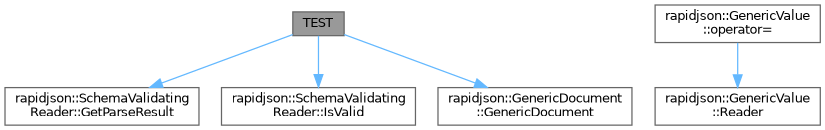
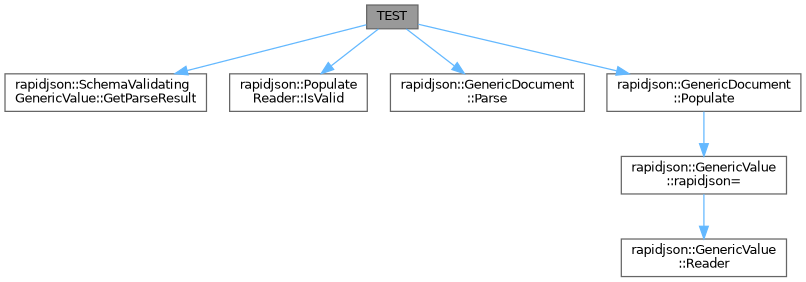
node "rapidjson::GenericValue ::operator=": label "rapidjson::GenericValue ::operator=" -> "rapidjson::GenericValue ::rapidjson="
node "rapidjson::GenericDocument ::Populate": added
node "rapidjson::SchemaValidating Reader::GetParseResult": label "rapidjson::SchemaValidating Reader::GetParseResult" -> "rapidjson::SchemaValidating GenericValue::GetParseResult"
node "rapidjson::SchemaValidating Reader::IsValid": label "rapidjson::SchemaValidating Reader::IsValid" -> "rapidjson::Populate Reader::IsValid"
node "rapidjson::GenericDocument ::GenericDocument": label "rapidjson::GenericDocument ::GenericDocument" -> "rapidjson::GenericDocument ::Parse"
